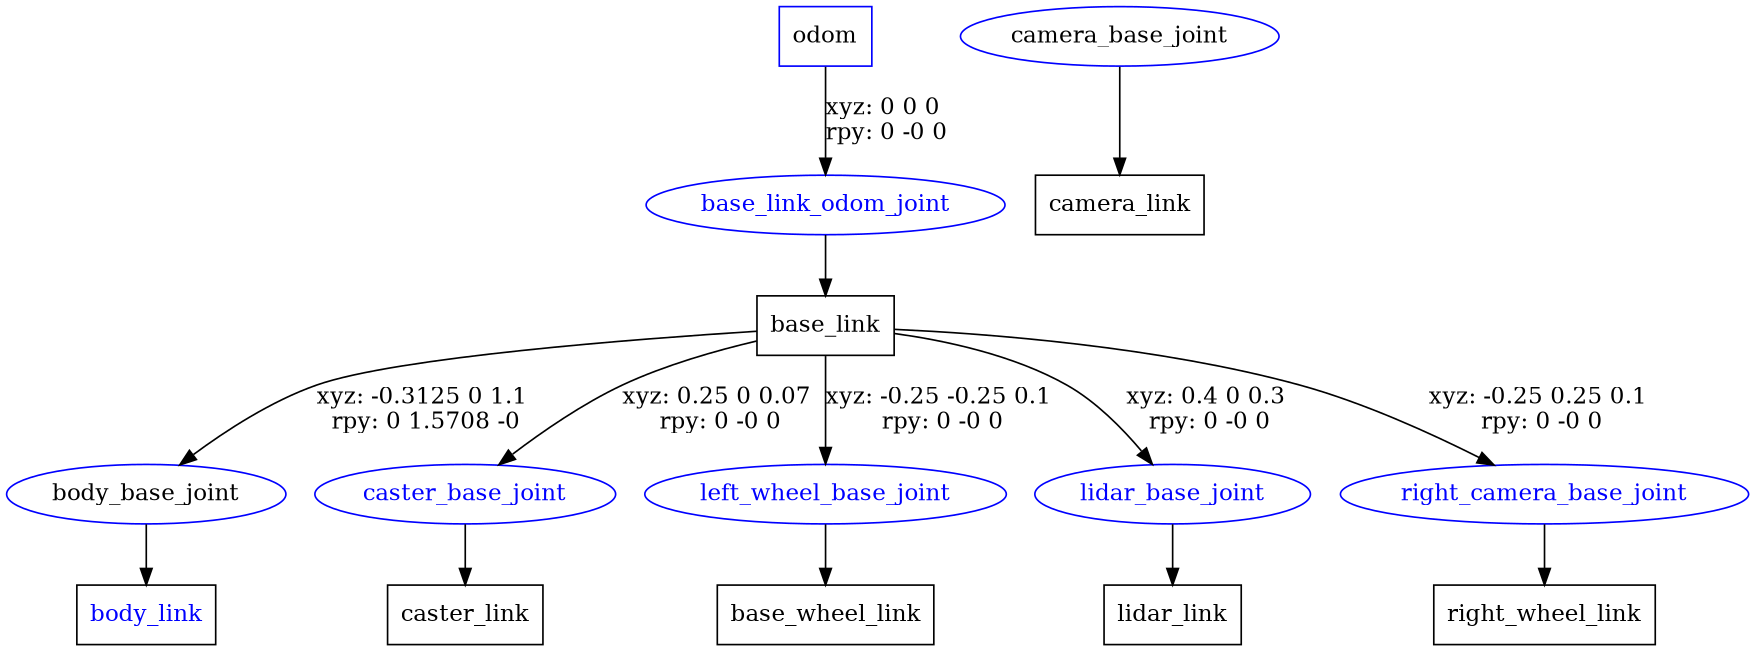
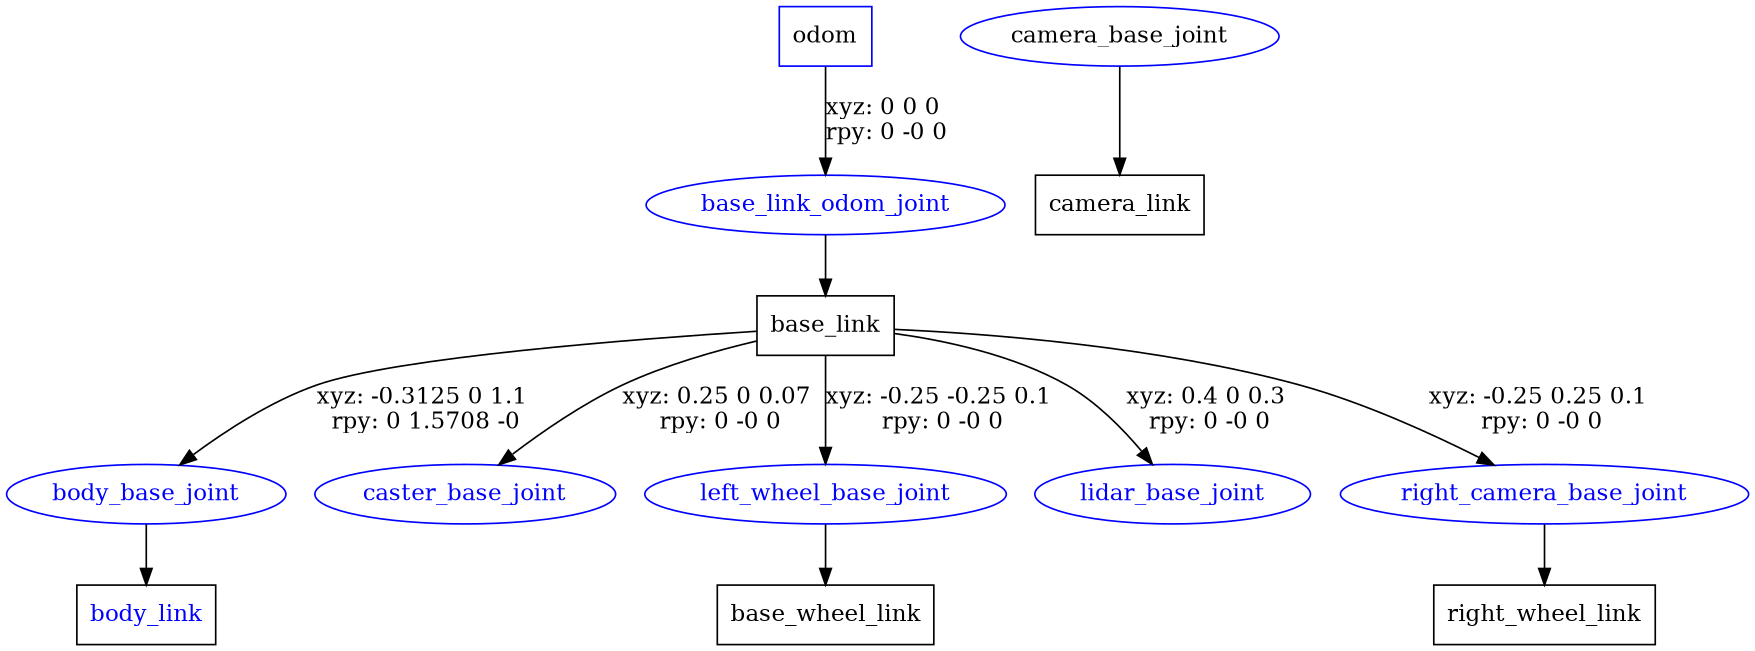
node "body_base_joint": fontcolor black -> blue
node "caster_link": removed
node "lidar_link": removed
